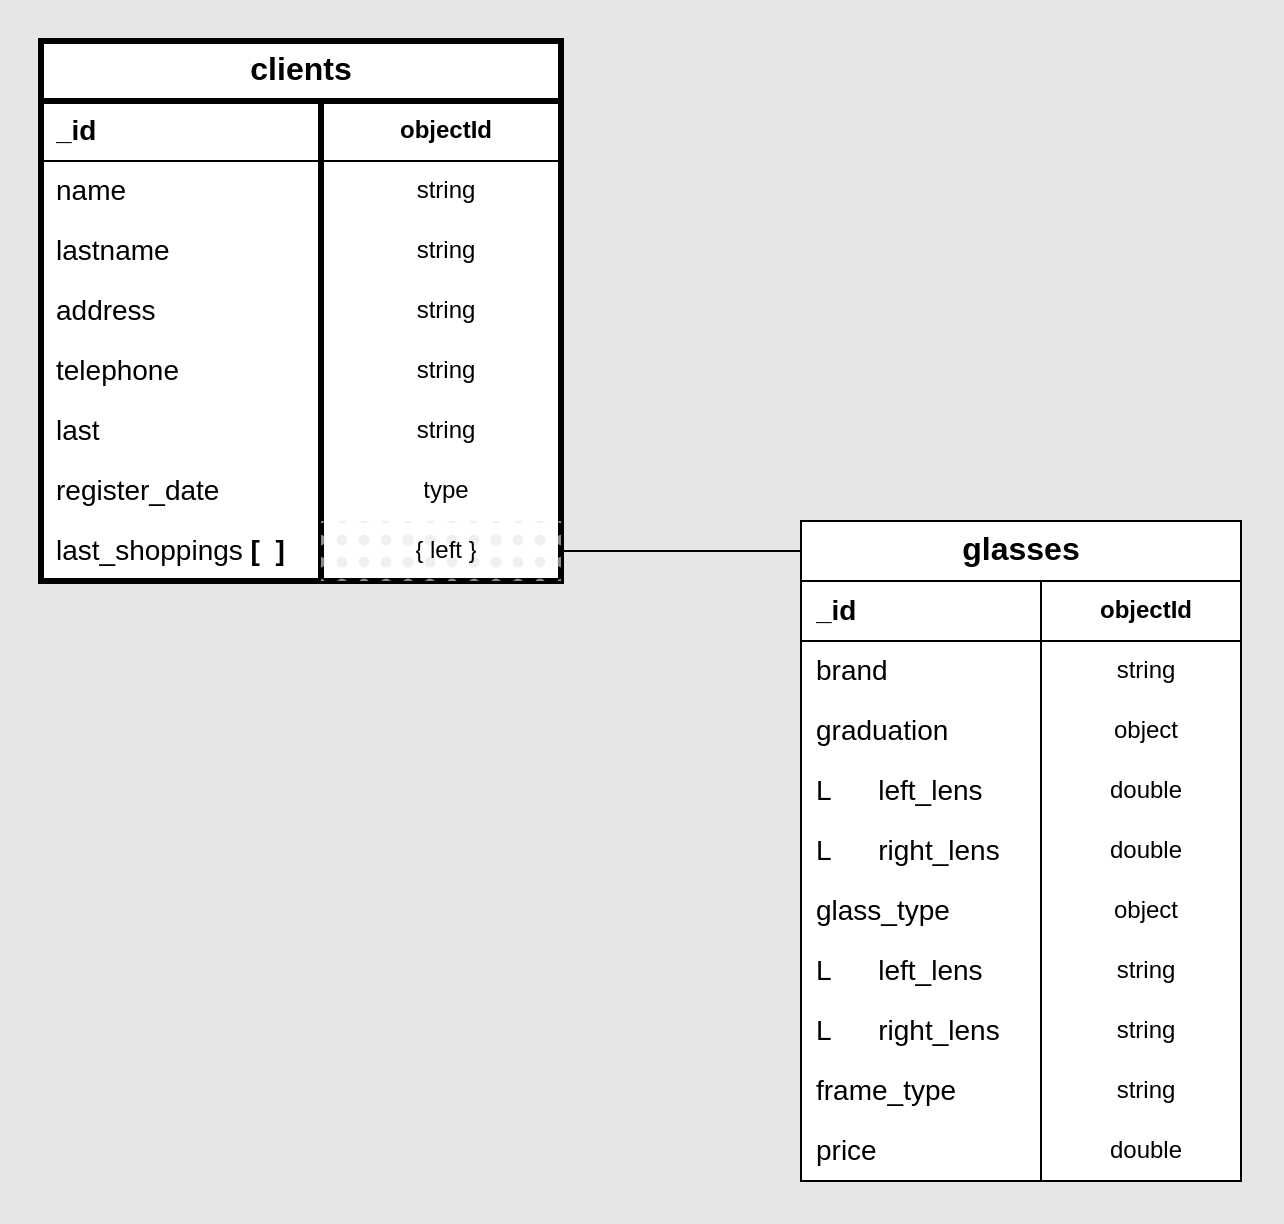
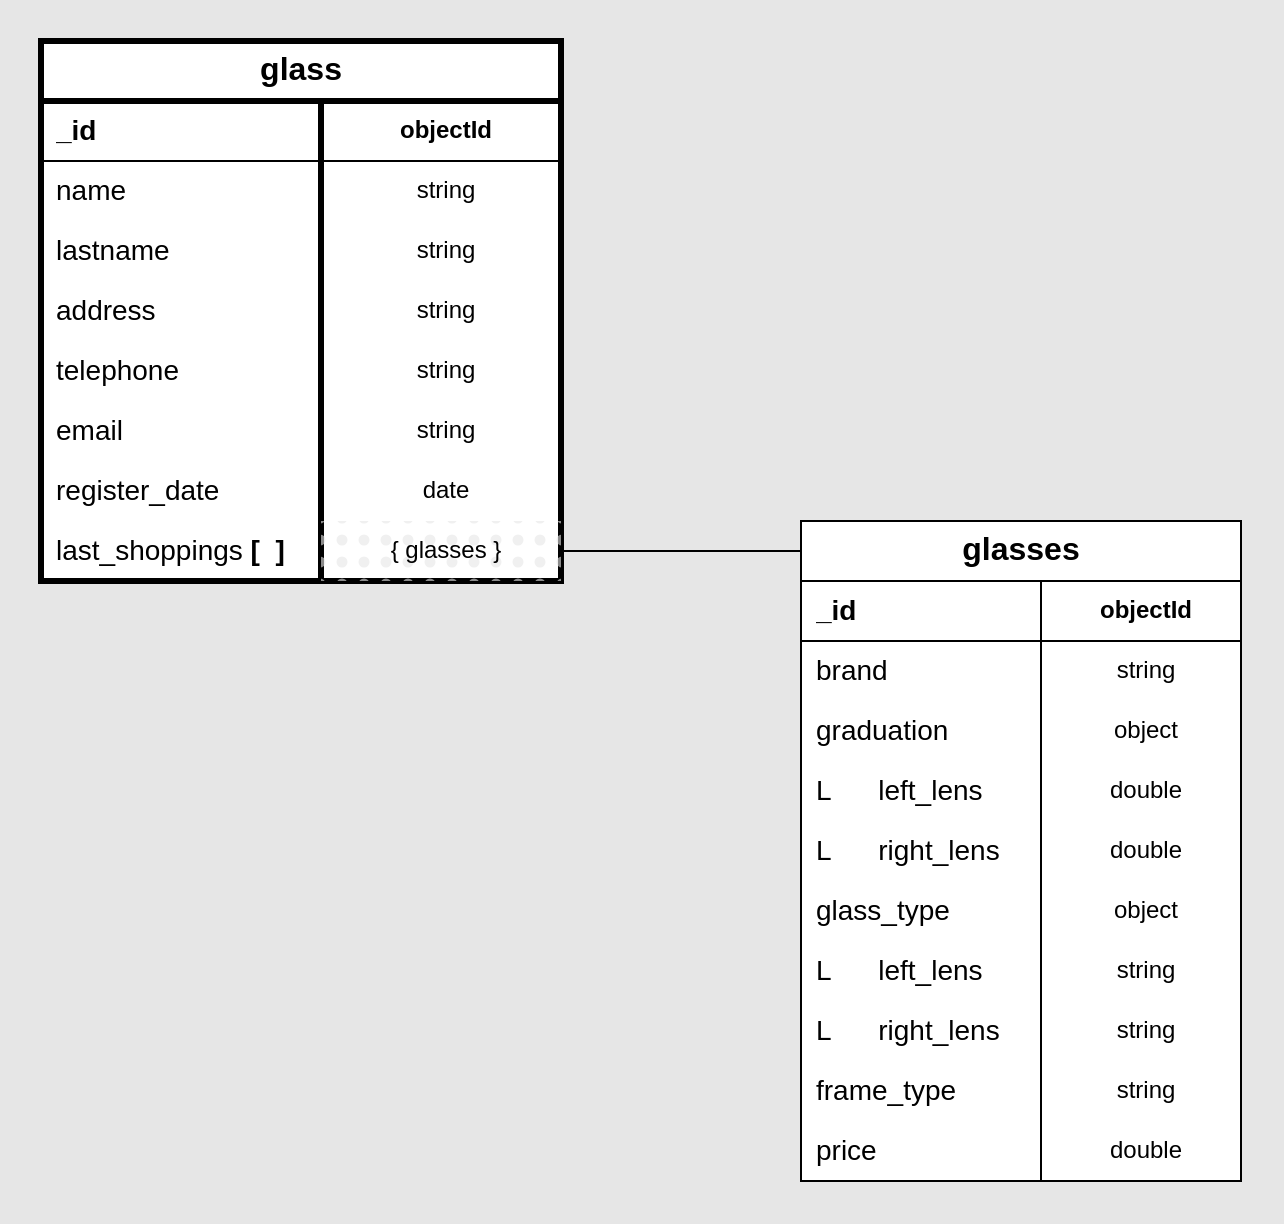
node "clients": label "clients" -> "glass"
node "last": label "last" -> "email"
node "type": label "type" -> "date"
node "{ left }": label "{ left }" -> "{ glasses }"
